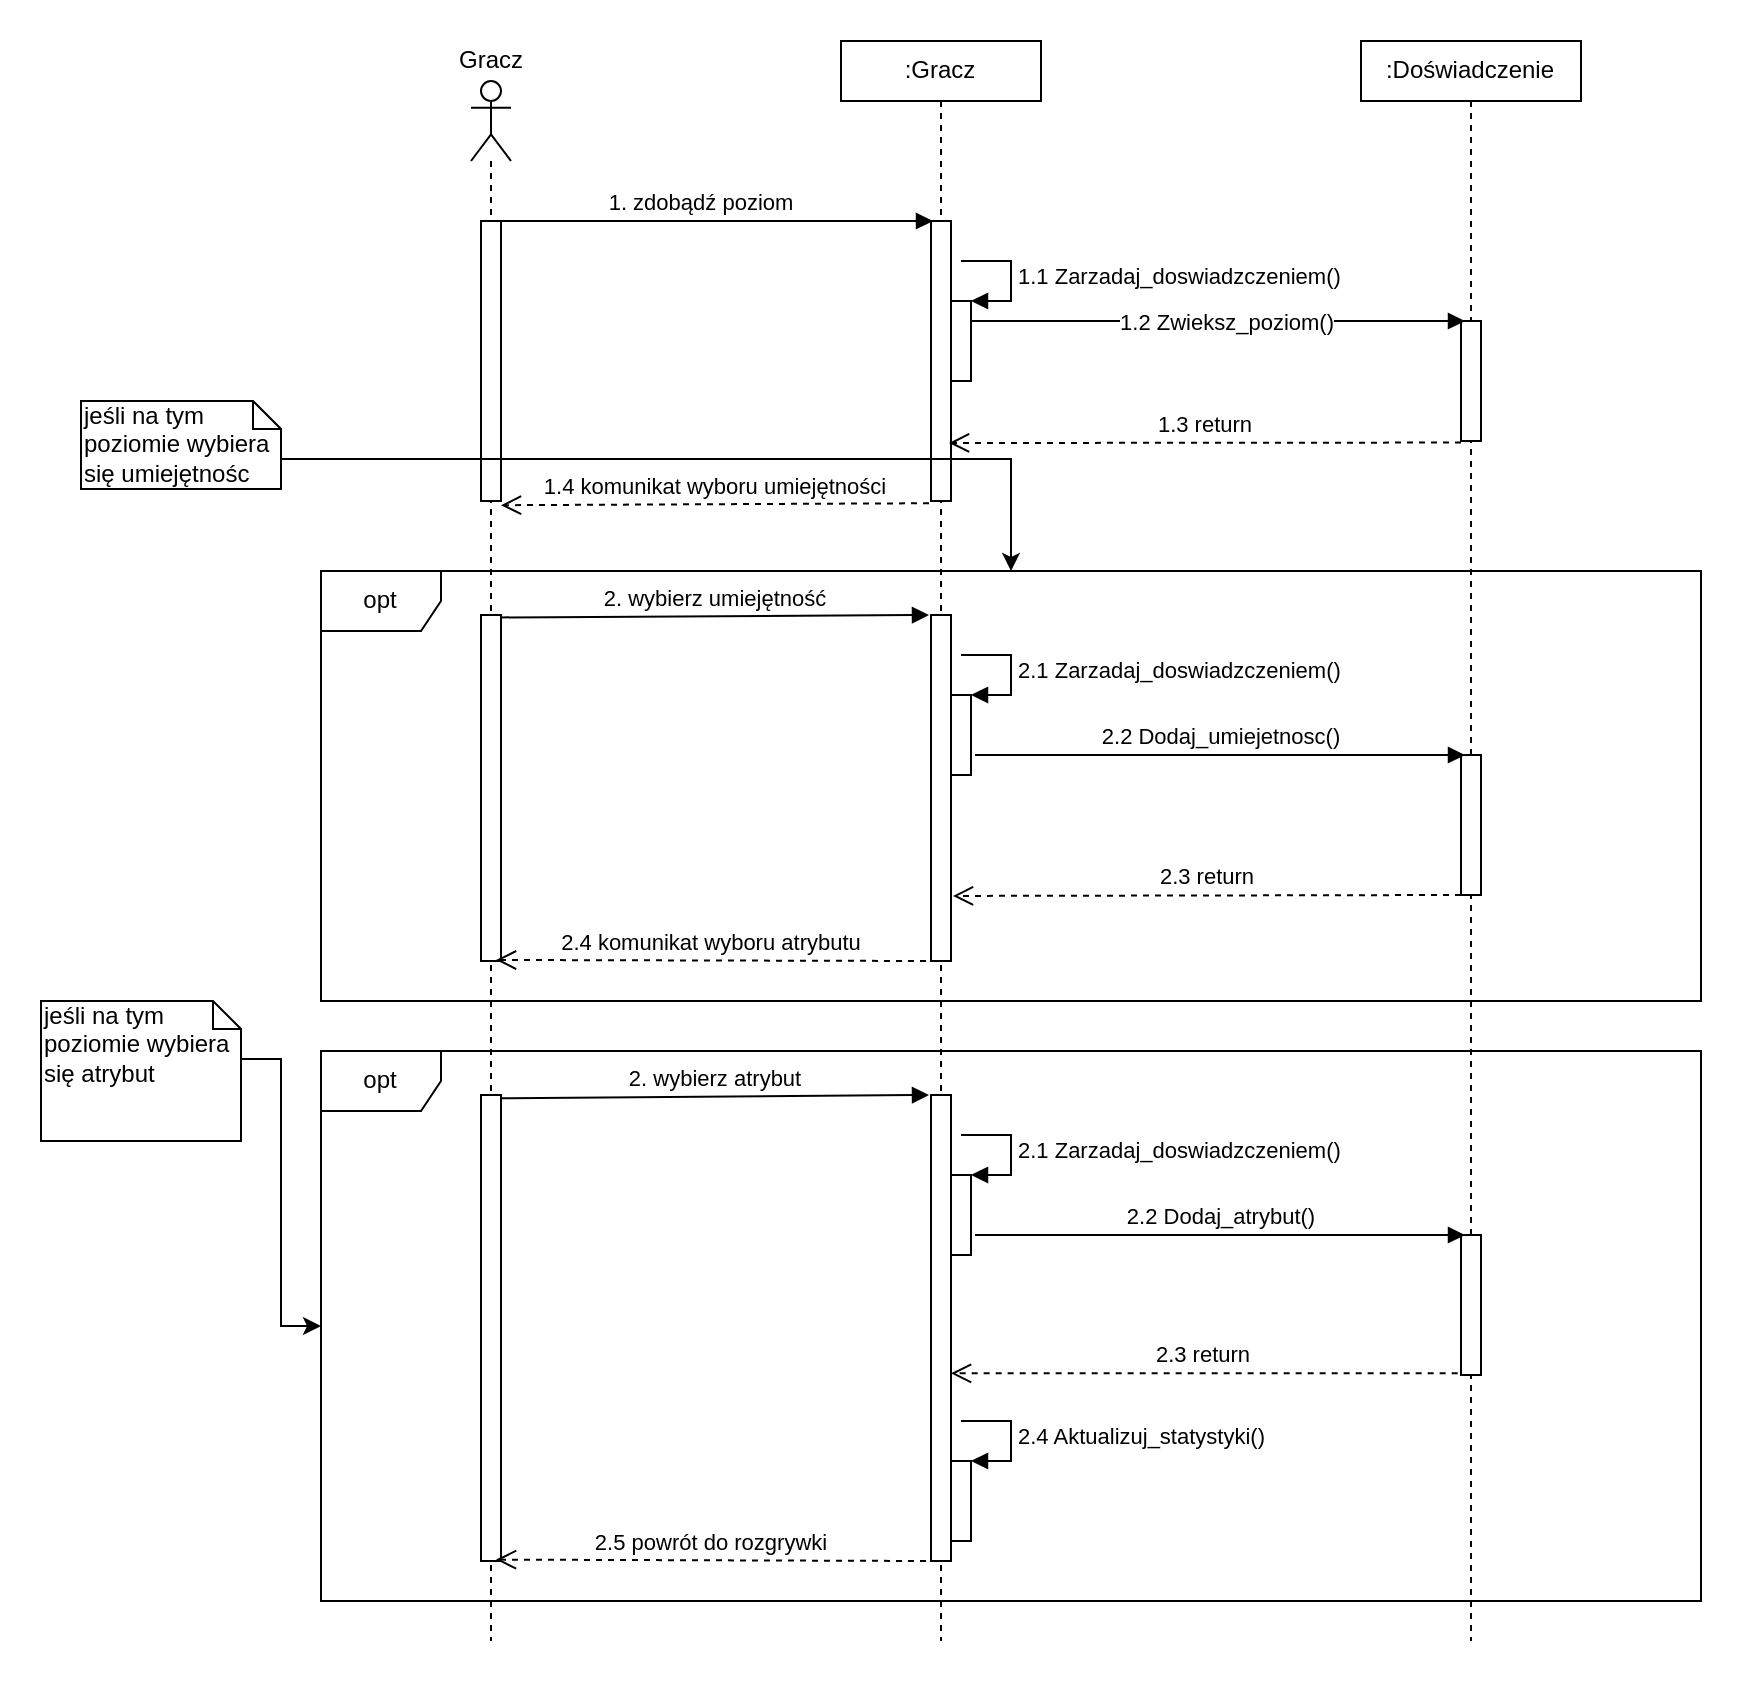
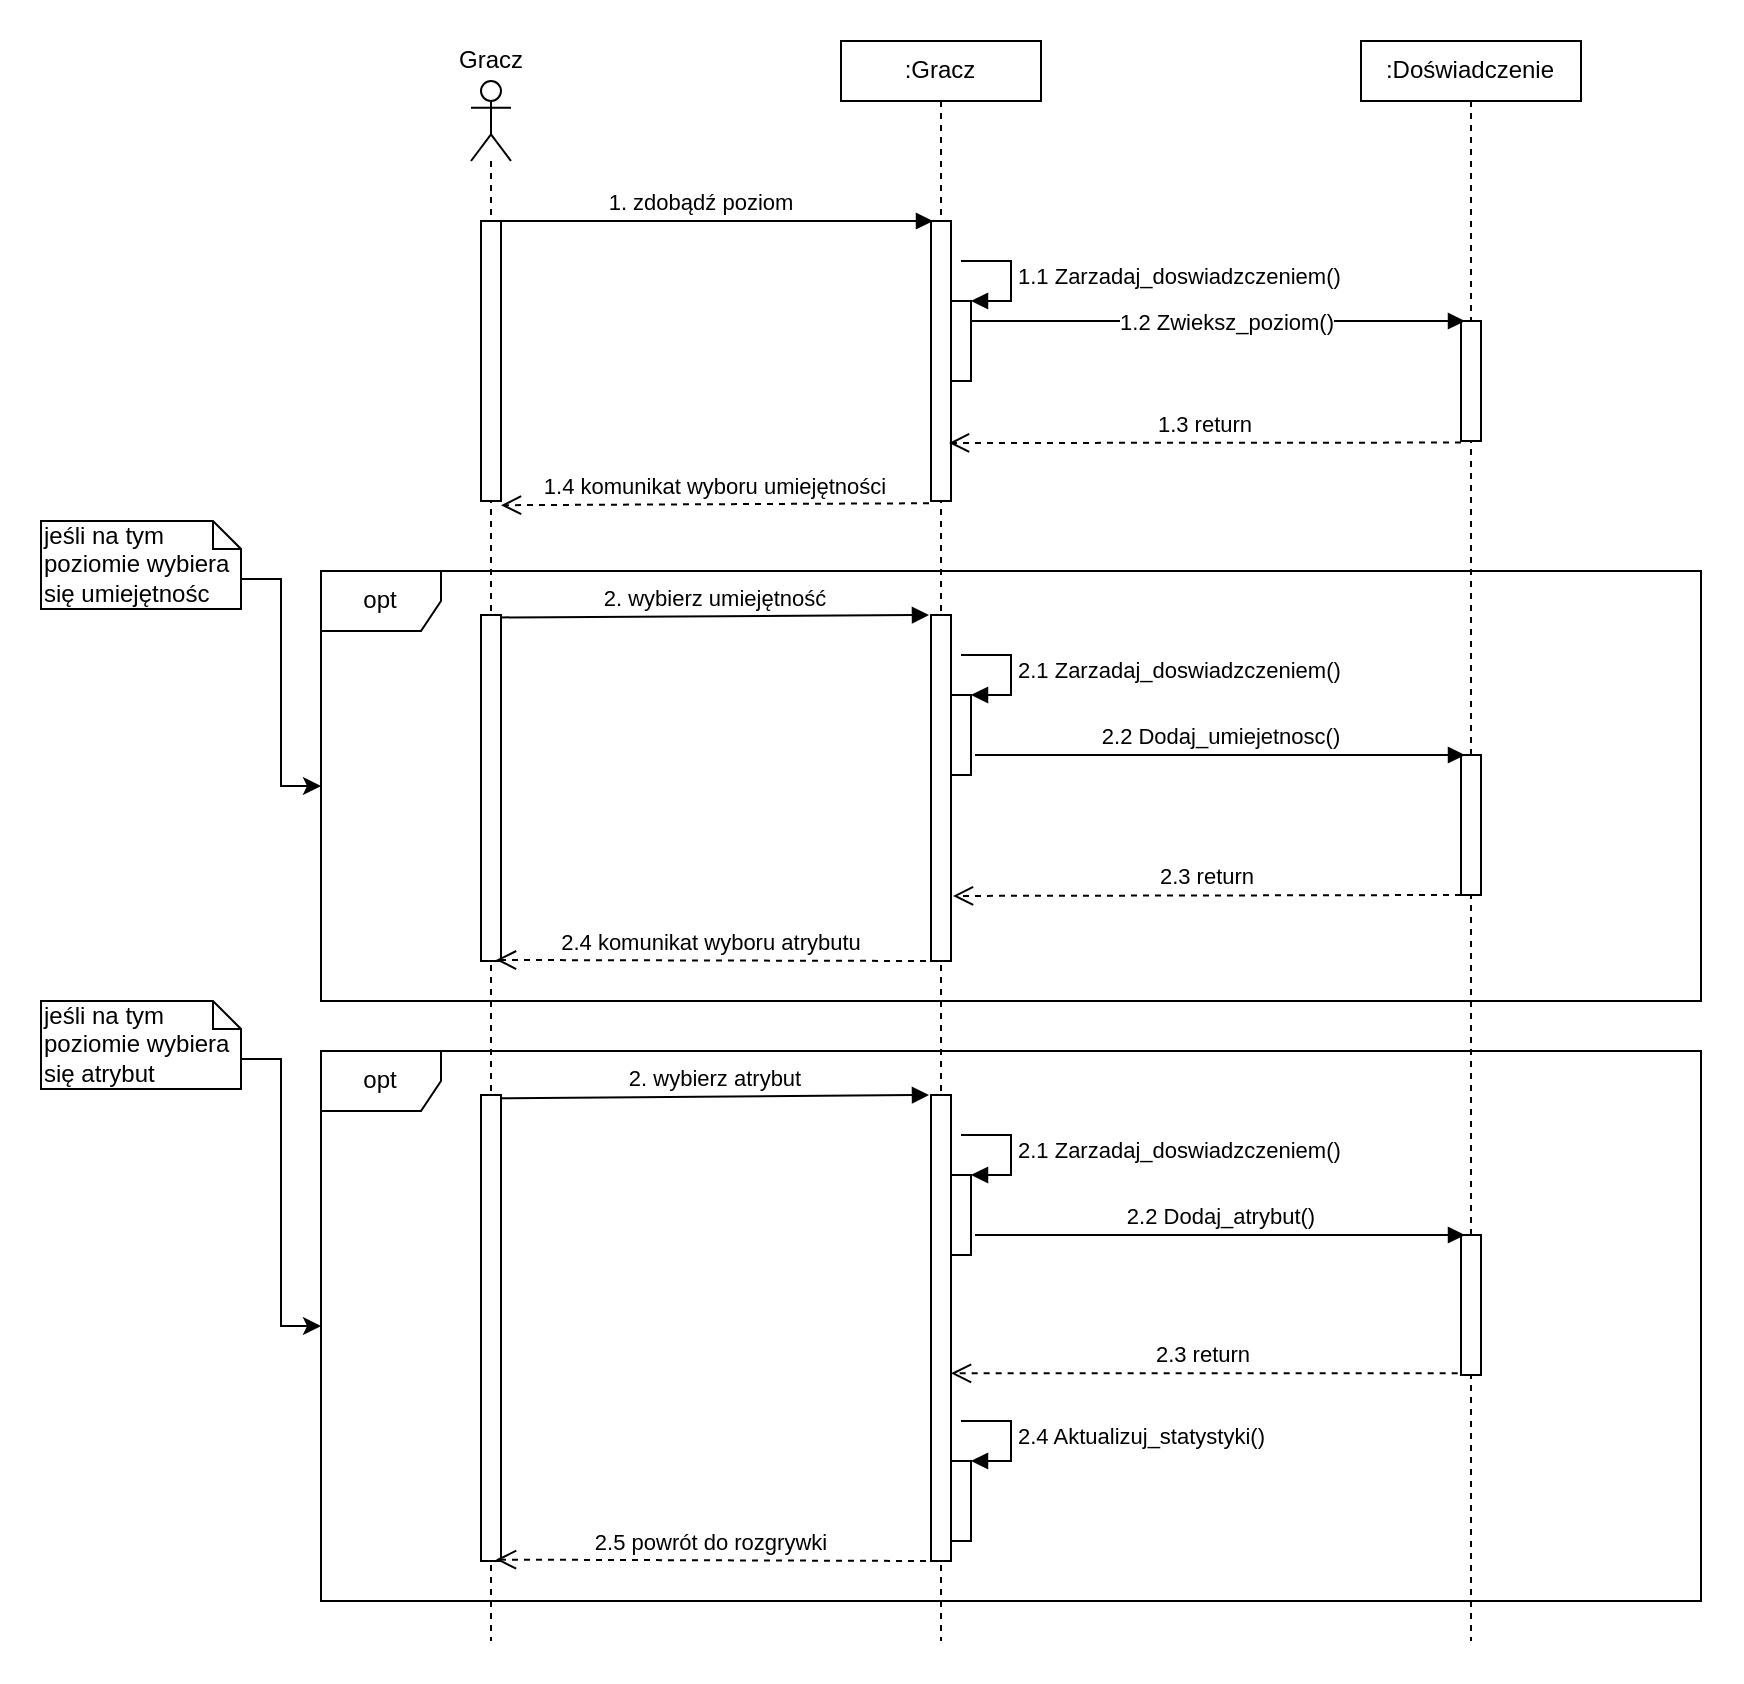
node "jeśli na tym poziomie wybiera się umiejętnośc": moved (181, 445) -> (141, 565)
node "jeśli na tym poziomie wybiera się atrybut": size 200x140 -> 200x88
